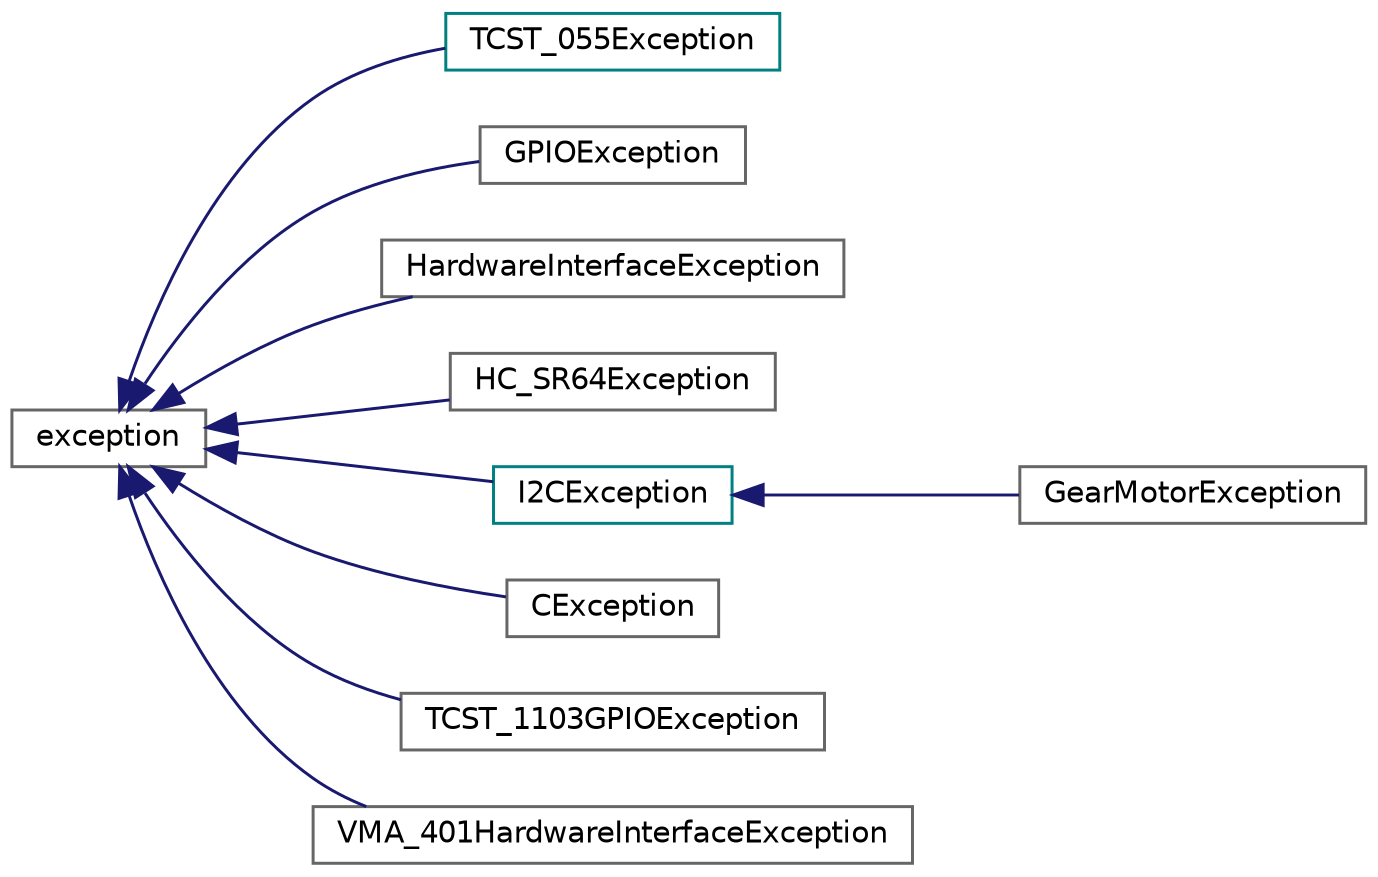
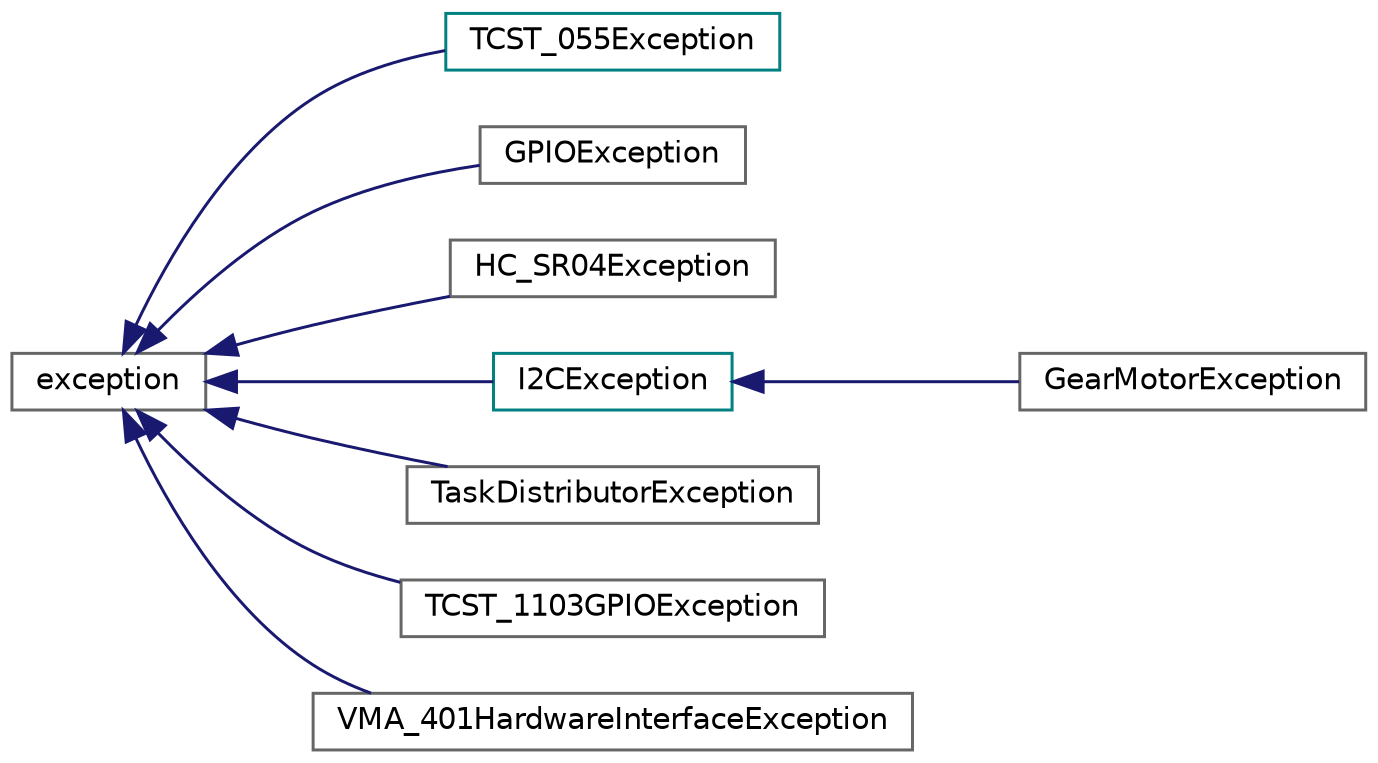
node "HardwareInterfaceException": removed
node "HC_SR64Exception": label "HC_SR64Exception" -> "HC_SR04Exception"
node "CException": label "CException" -> "TaskDistributorException"
